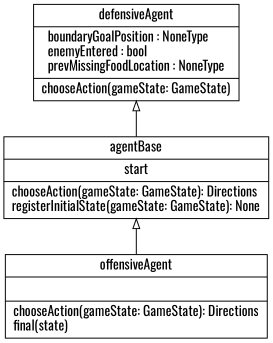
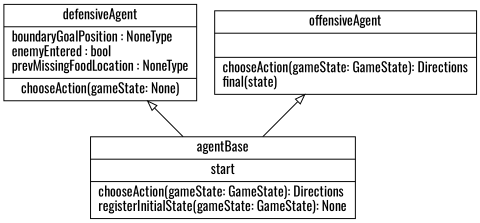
node "defensiveAgent": text "chooseAction(gameState: GameState)" -> "chooseAction(gameState: None)"
edge "offensiveAgent" -> "agentBase": reversed
